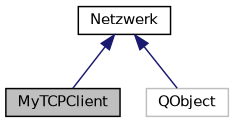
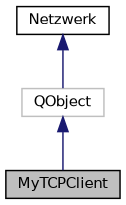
edge "MyTCPClient" -> "Netzwerk": now "MyTCPClient" -> "QObject"
